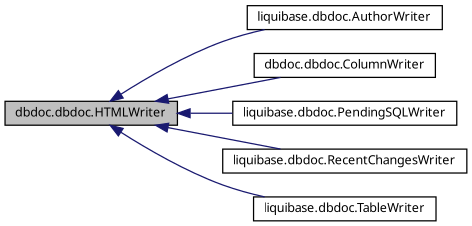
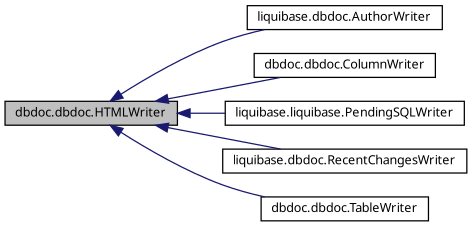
node "liquibase.dbdoc.PendingSQLWriter": label "liquibase.dbdoc.PendingSQLWriter" -> "liquibase.liquibase.PendingSQLWriter"
node "liquibase.dbdoc.TableWriter": label "liquibase.dbdoc.TableWriter" -> "dbdoc.dbdoc.TableWriter"
